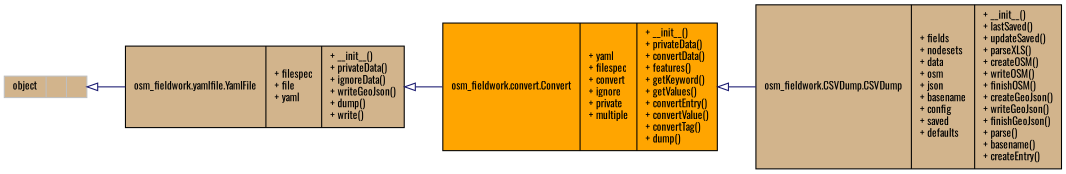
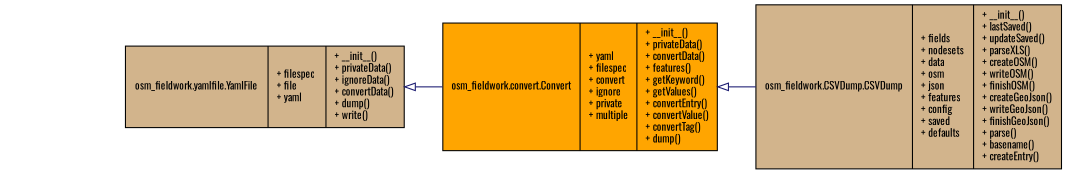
node "object": removed
node "osm_fieldwork.yamlfile.YamlFile": text "+ writeGeoJson()" -> "+ convertData()"
node "osm_fieldwork.CSVDump.CSVDump": text "+ basename" -> "+ features"
